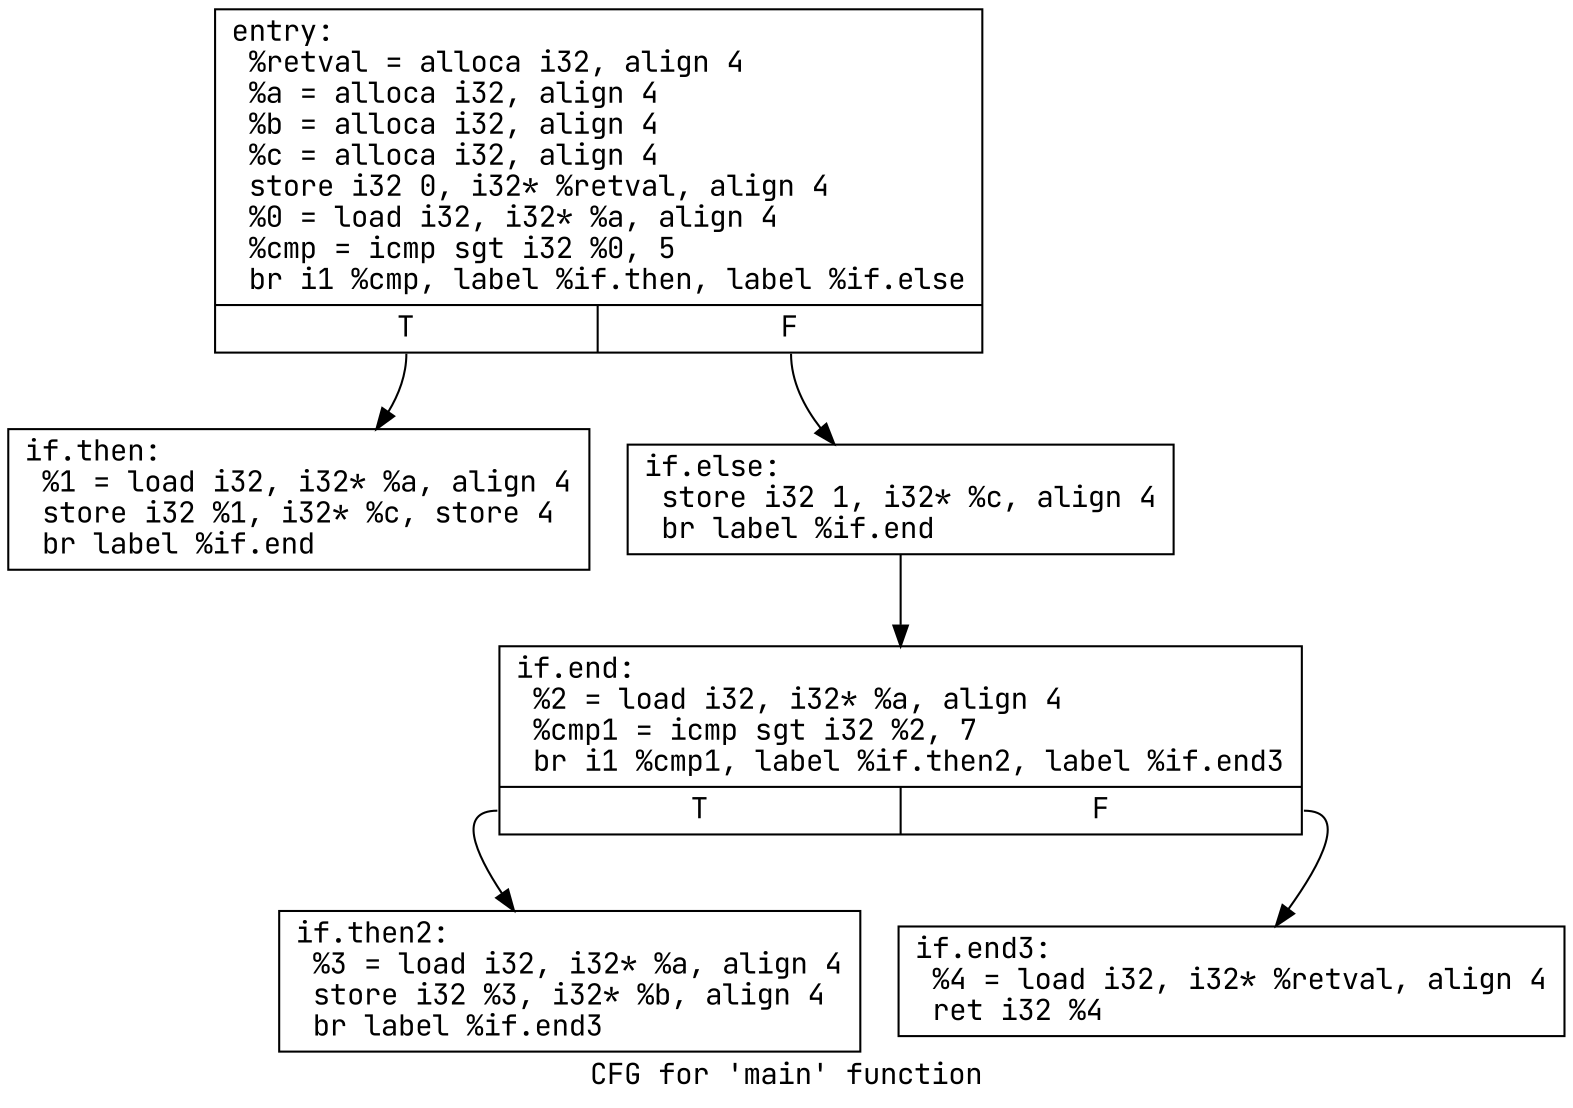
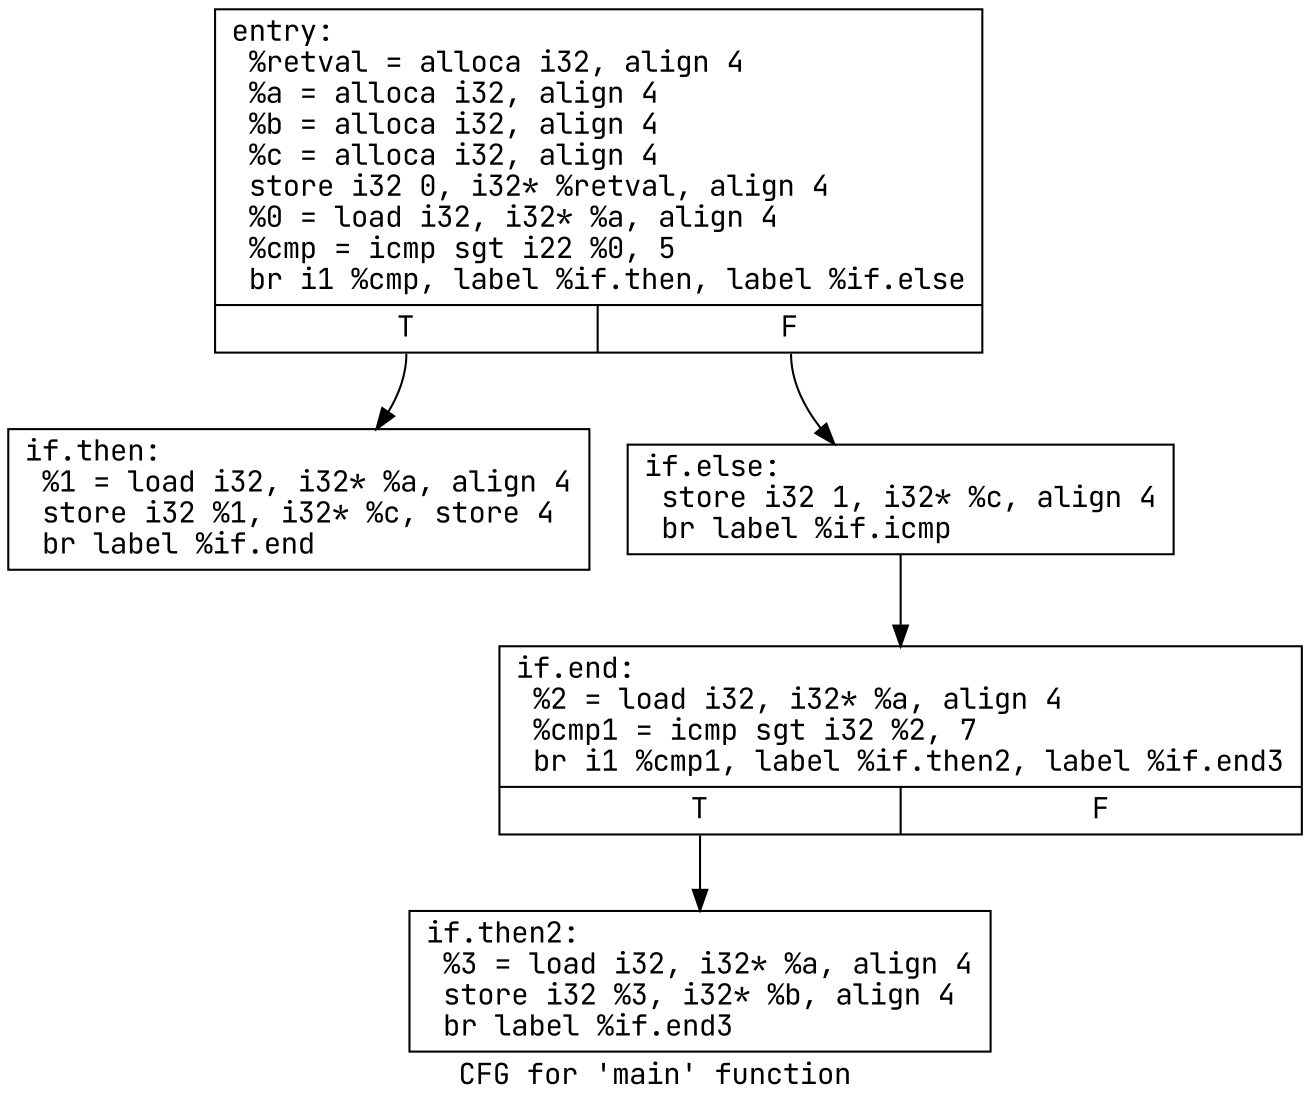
node "entry:": text "%cmp = icmp sgt i32 %0, 5" -> "%cmp = icmp sgt i22 %0, 5"
node "if.else:": text "br label %if.end" -> "br label %if.icmp"
node "if.end3:": removed
